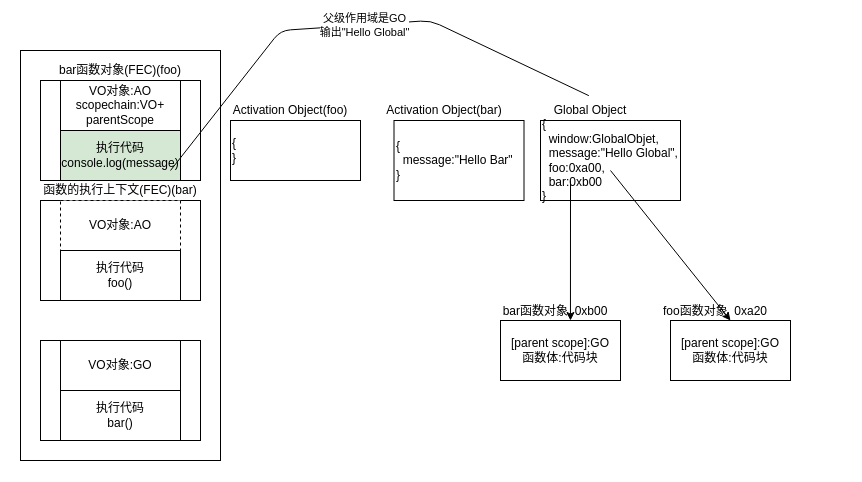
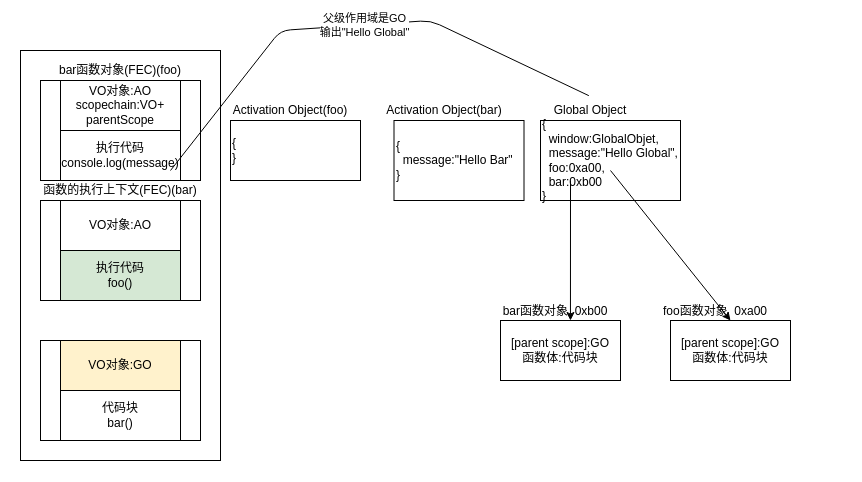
node "执行代码 console.log(message)": fillcolor #d5e8d4 -> #ffffff
node "VO对象:AO": style dashed -> solid
node "执行代码 foo()": fillcolor #ffffff -> #d5e8d4
node "foo函数对象 0xa20": label "foo函数对象 0xa20" -> "foo函数对象 0xa00"
node "VO对象:GO": fillcolor #ffffff -> #fff2cc
node "执行代码 bar()": label "执行代码 bar()" -> "代码块 bar()"
